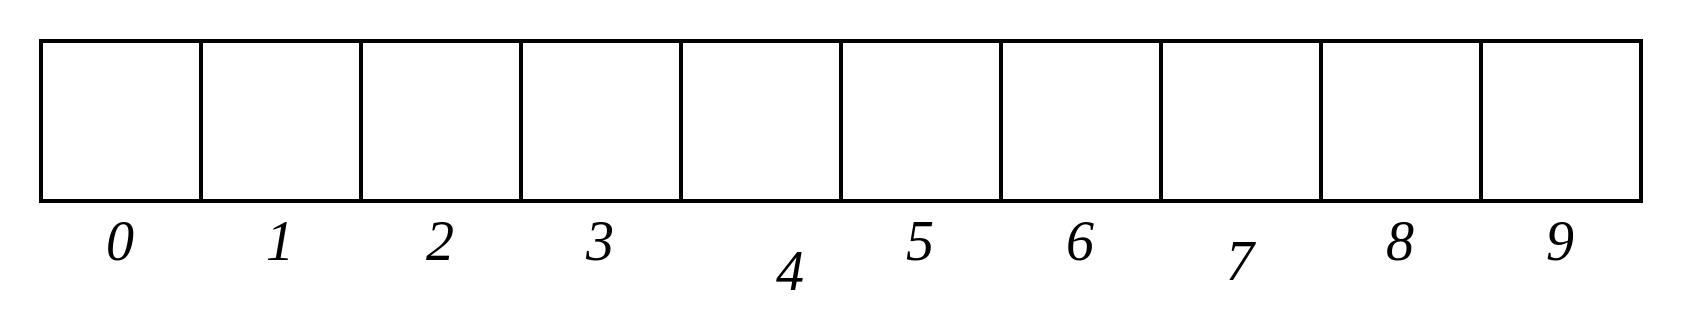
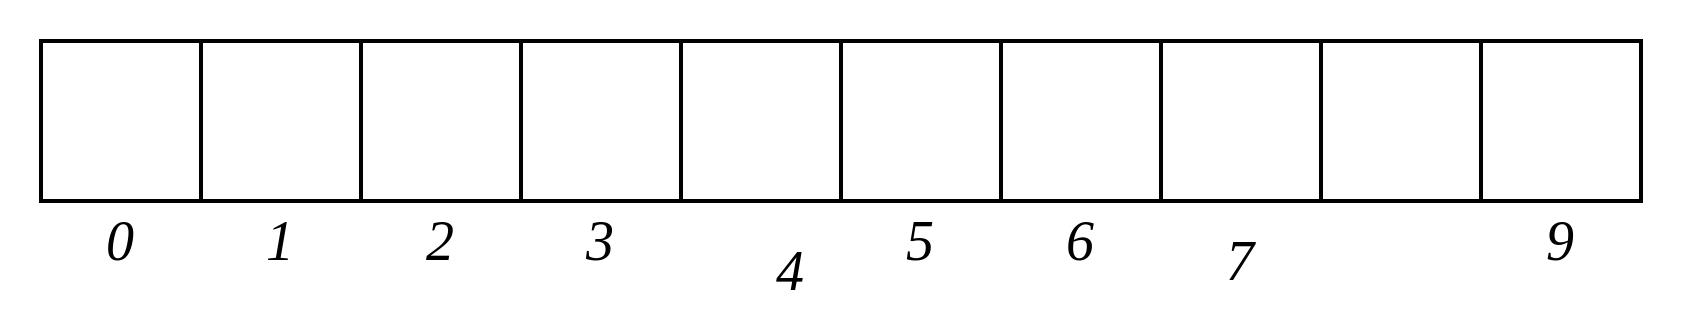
node "8": removed
